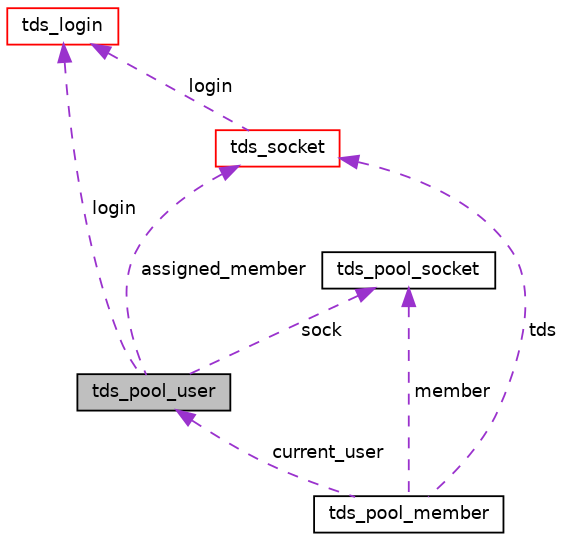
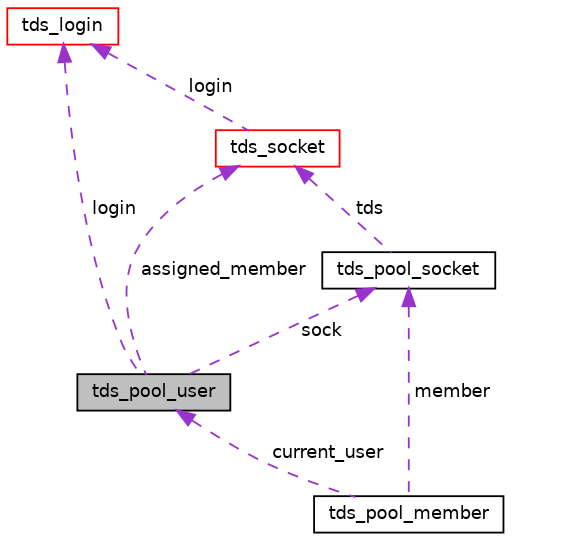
edge "tds_pool_member" -> "tds_socket": now "tds_pool_socket" -> "tds_socket"
